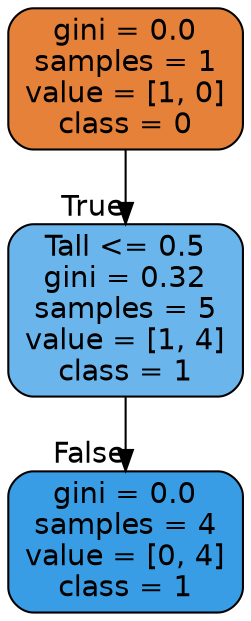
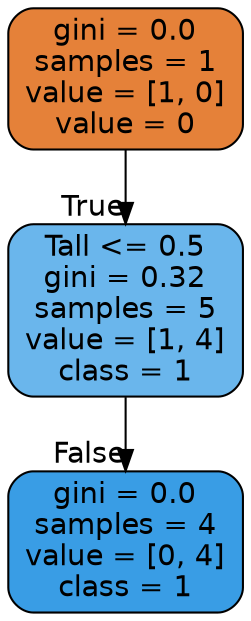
node "gini = 0.0 samples = 1 value = [1, 0] class = 0": label "gini = 0.0 samples = 1 value = [1, 0] class = 0" -> "gini = 0.0 samples = 1 value = [1, 0] value = 0"
